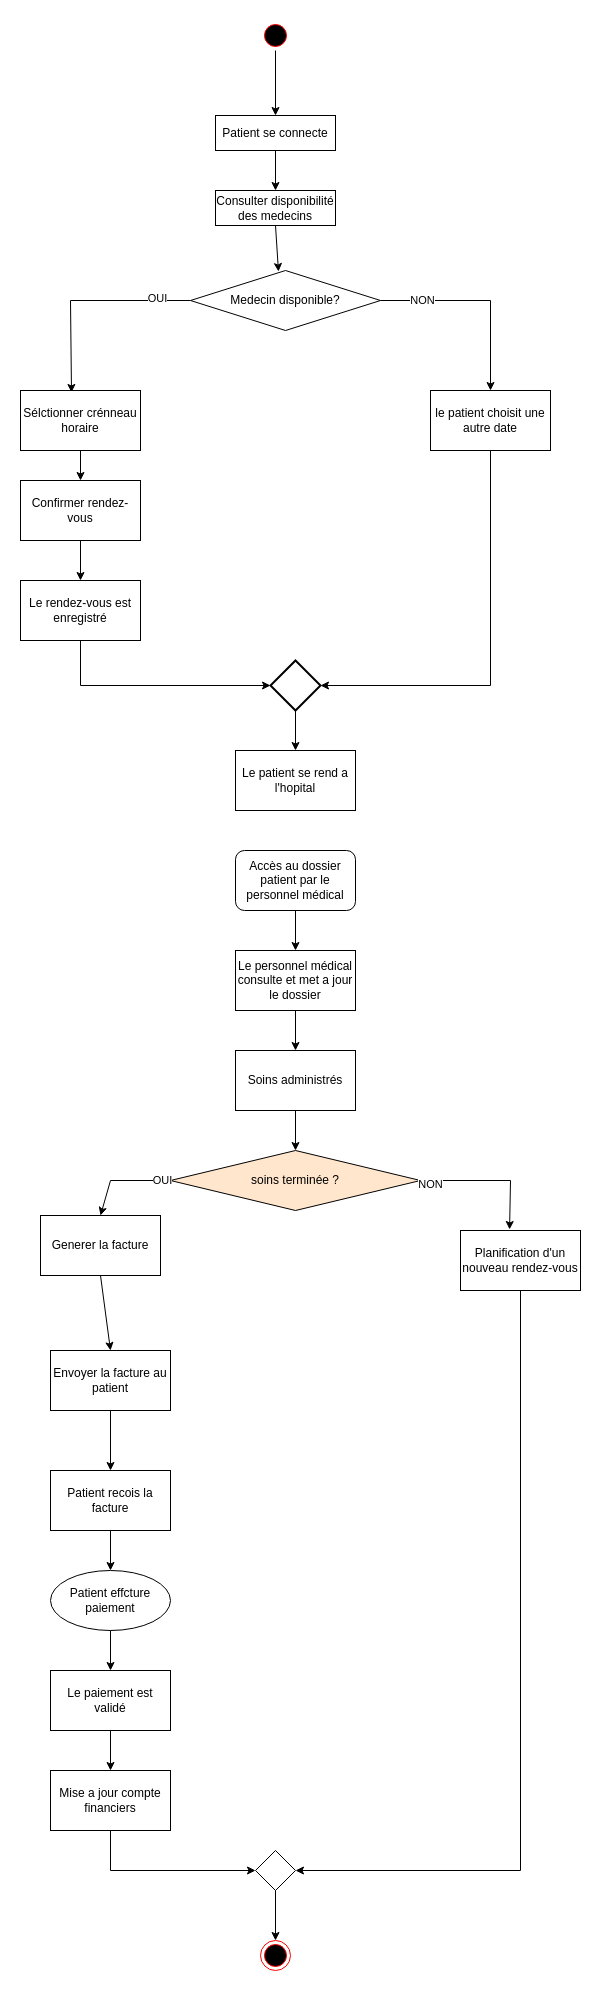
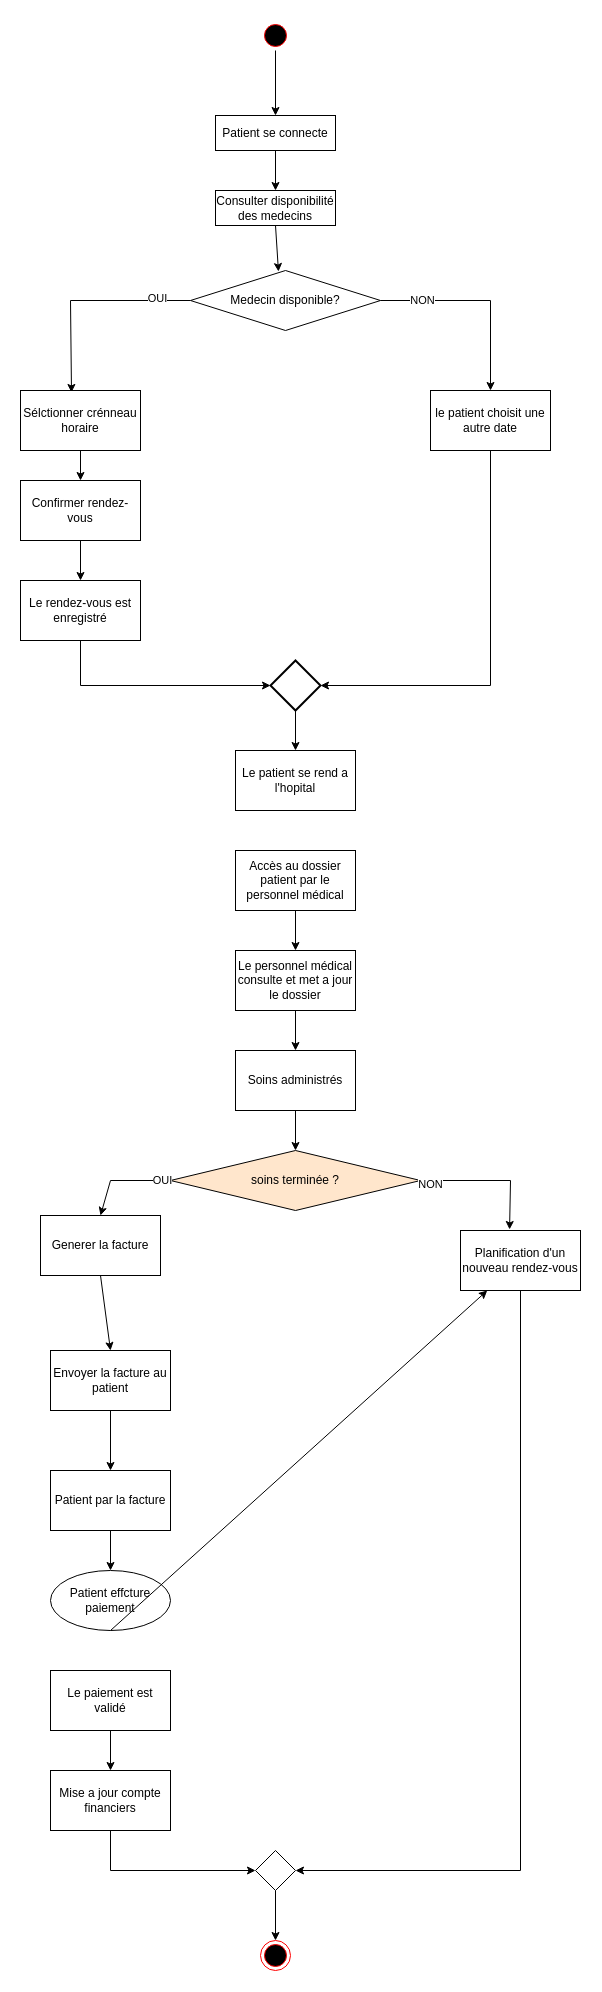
node "Accès au dossier patient par le personnel médical": shape rounded rectangle -> rectangle
node "Patient recois la facture": label "Patient recois la facture" -> "Patient par la facture"
edge "Patient effcture paiement" -> "Le paiement est validé": now "Patient effcture paiement" -> "Planification d'un nouveau rendez-vous"
